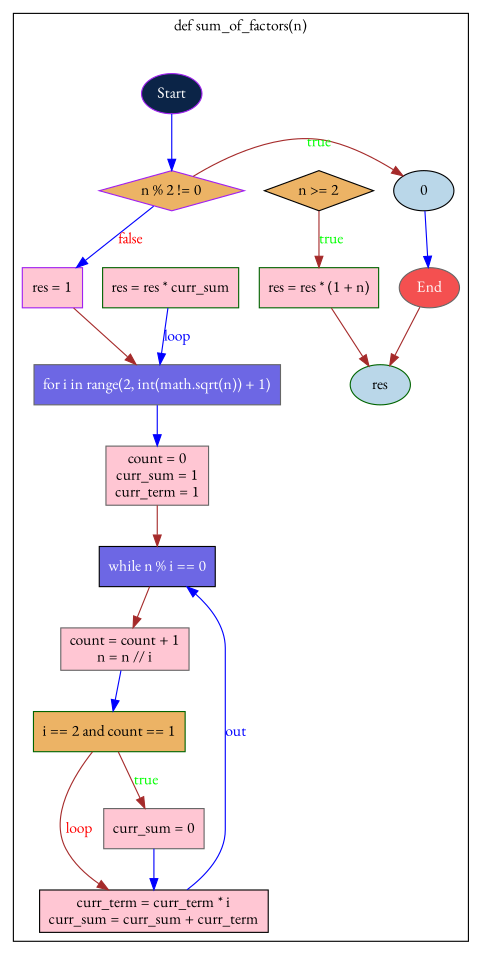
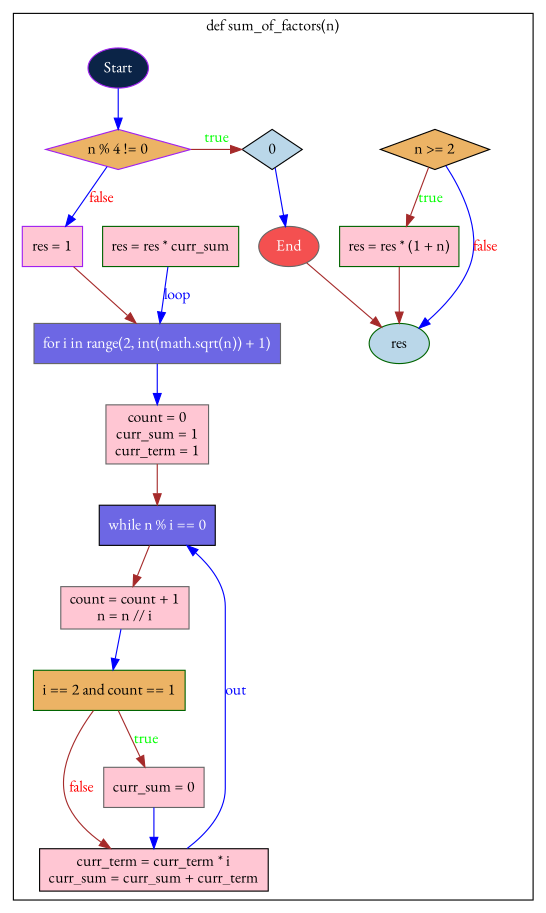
node "n % 2 != 0": label "n % 2 != 0" -> "n % 4 != 0"
node "0": shape ellipse -> diamond
edge "n >= 2" -> "res": added, label "false"
edge "i == 2 and count == 1" -> "curr_term = curr_term * i curr_sum = curr_sum + curr_term": label "loop" -> "false"
